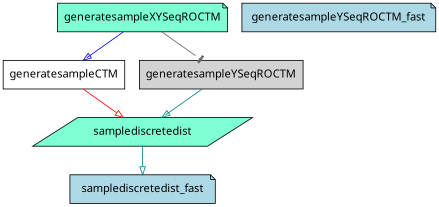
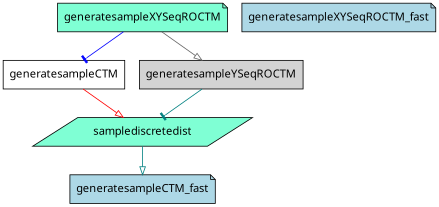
node "generatesampleYSeqROCTM_fast": label "generatesampleYSeqROCTM_fast" -> "generatesampleXYSeqROCTM_fast"
edge "generatesampleXYSeqROCTM" -> "generatesampleYSeqROCTM": arrowhead tee -> onormal
edge "generatesampleXYSeqROCTM" -> "generatesampleCTM": arrowhead onormal -> tee
edge "generatesampleYSeqROCTM" -> "samplediscretedist": arrowhead onormal -> tee
node "samplediscretedist_fast": label "samplediscretedist_fast" -> "generatesampleCTM_fast"
